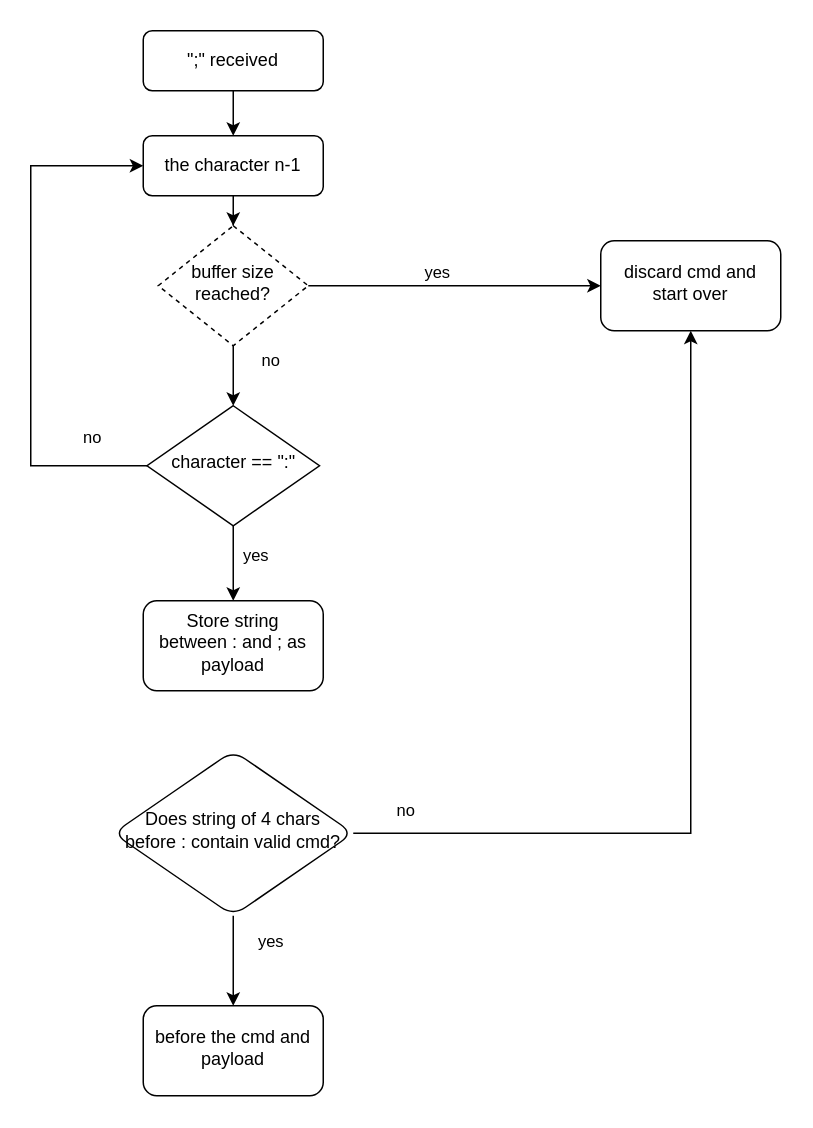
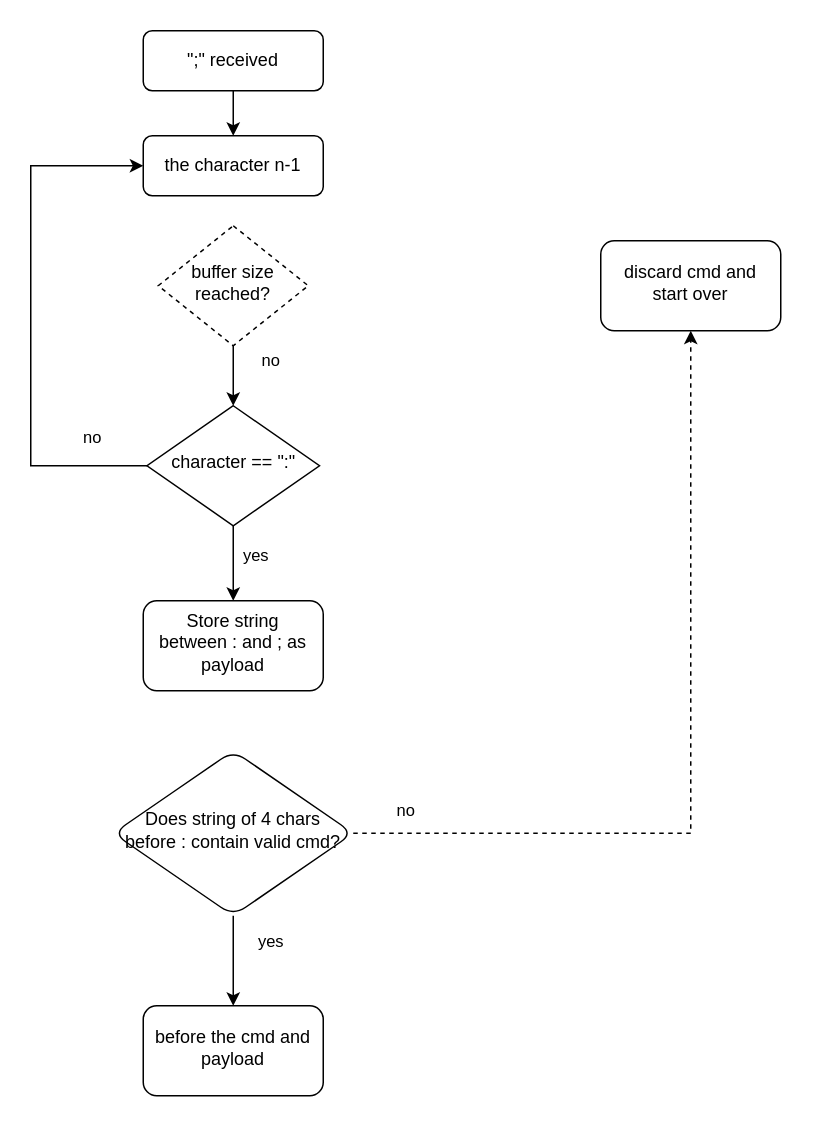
edge "the character n-1" -> "buffer size reached?": removed
edge "buffer size reached?" -> "discard cmd and start over": removed, label "yes"
edge "Does string of 4 chars before : contain valid cmd?" -> "discard cmd and start over": style solid -> dashed
